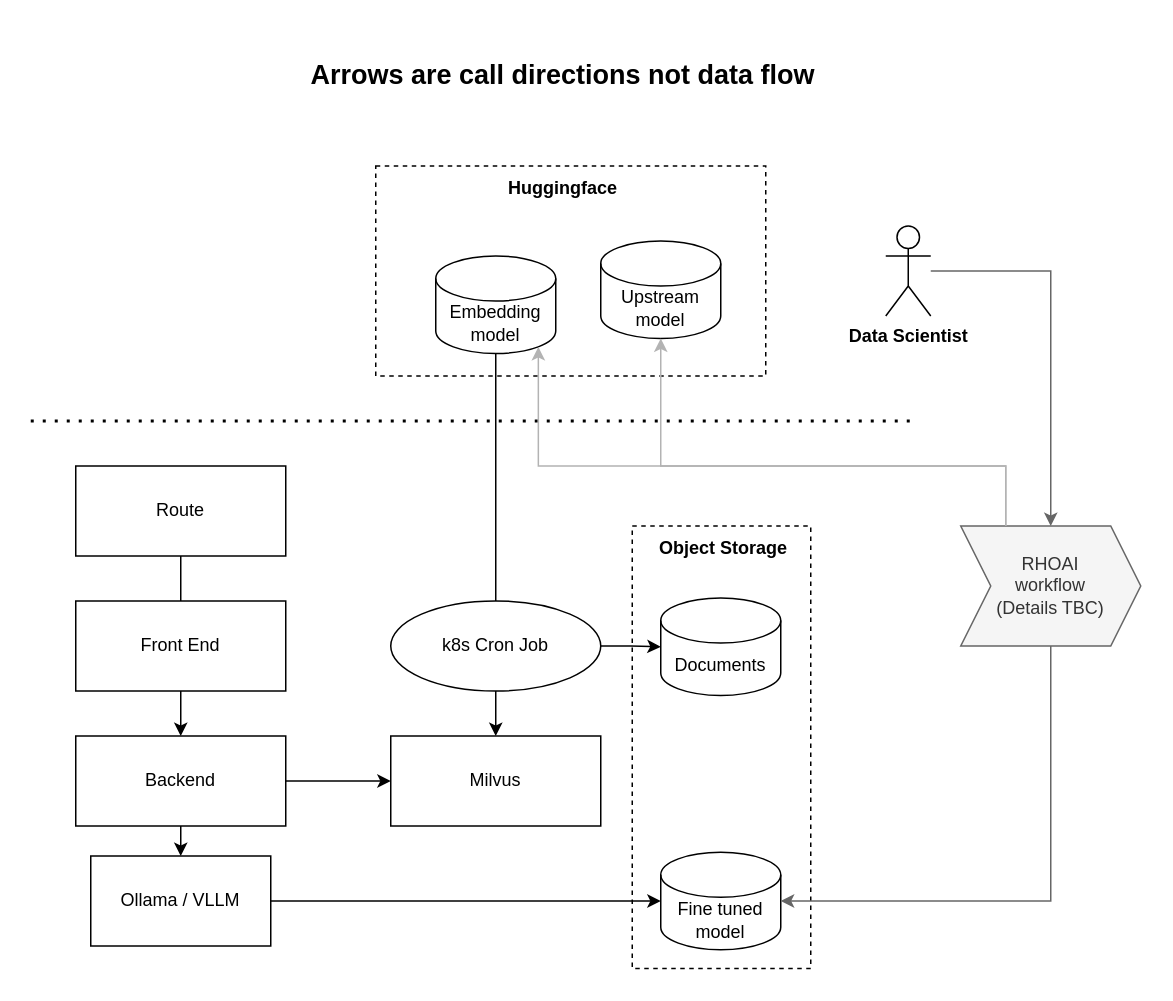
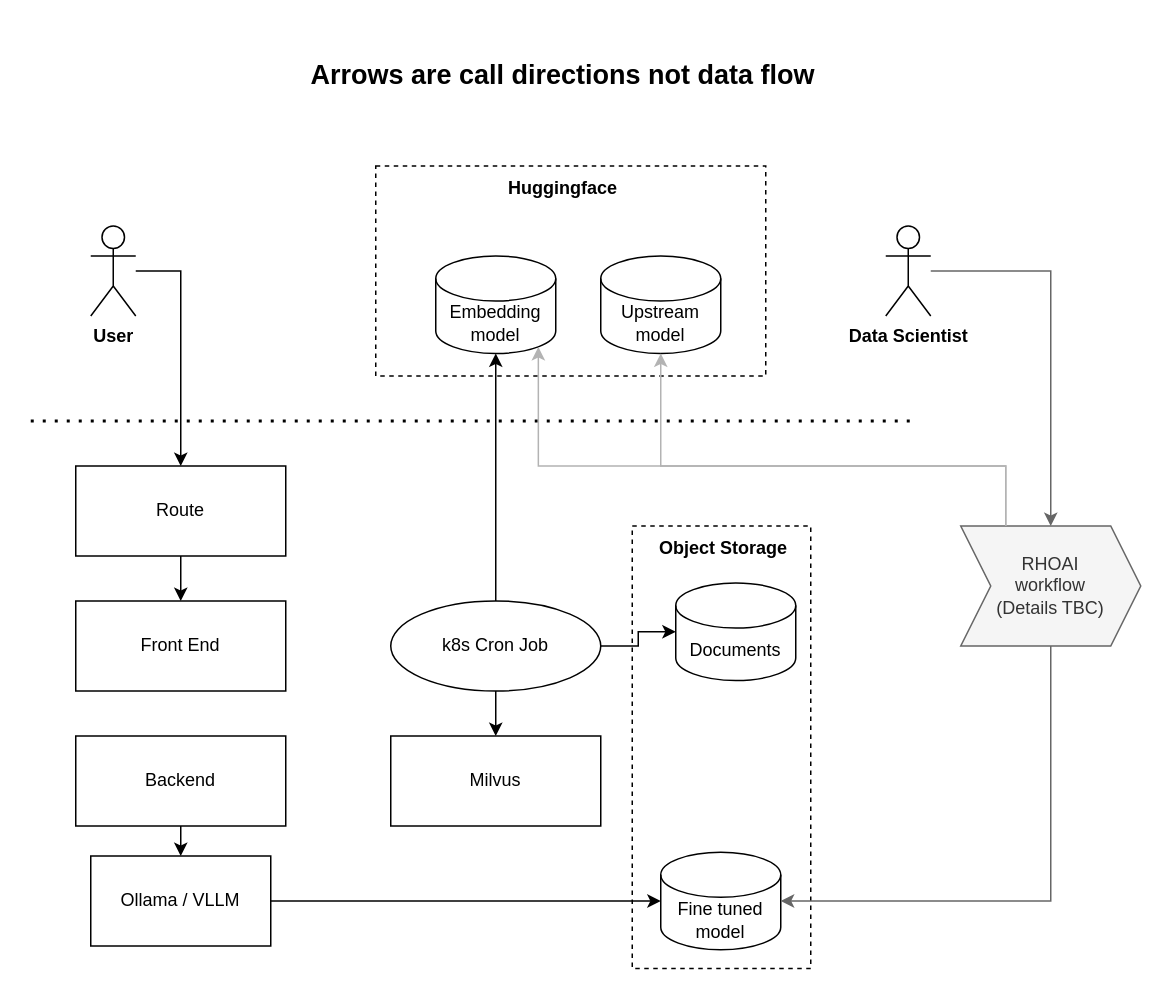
node "User": added
node "Upstream model": moved (661, 290) -> (661, 305)
edge "User" -> "Route": added
edge "Embedding model" -- "k8s Cron Job": arrowhead none -> classic
edge "Route" -- "Front End": arrowhead none -> classic
node "Documents": moved (721, 647) -> (736, 632)
edge "Front End" -> "Backend": removed
edge "Backend" -> "Milvus": removed
